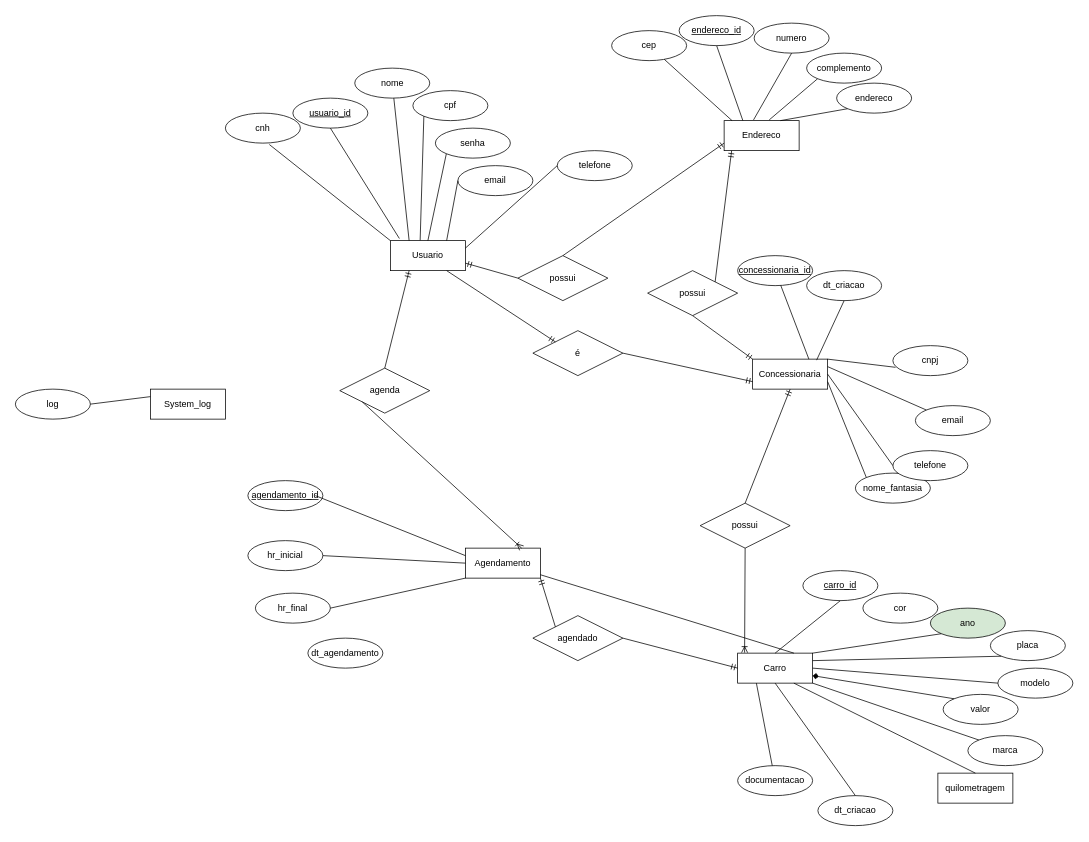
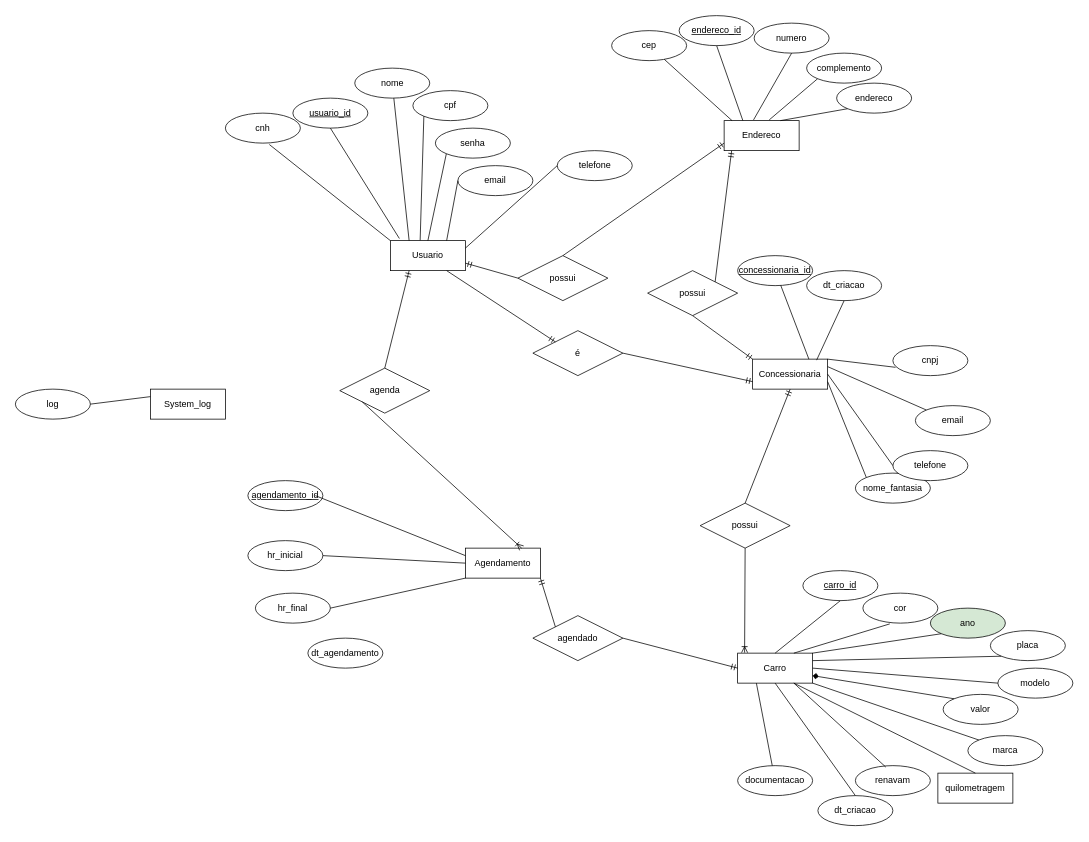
edge "Agendamento" -- "Carro": now "cor" -- "Carro"
edge "Carro" -- "renavam": added
node "renavam": added
